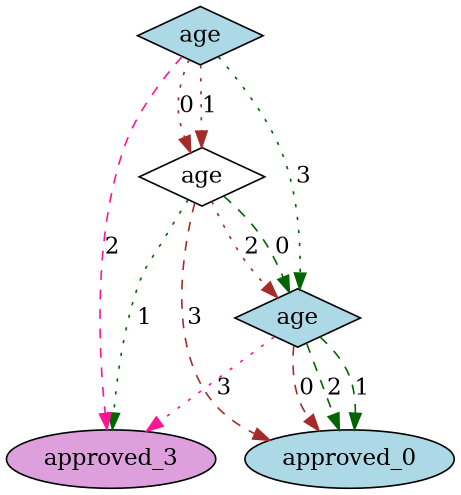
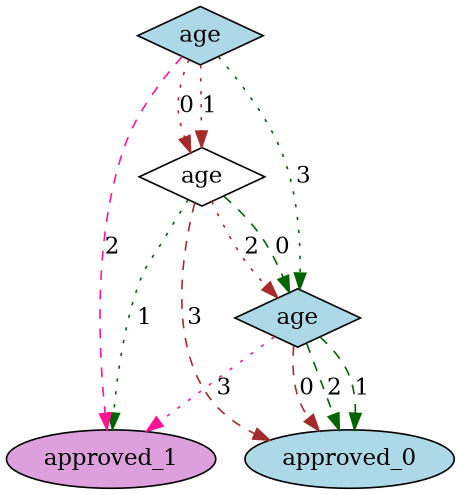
node "approved_3": label "approved_3" -> "approved_1"
